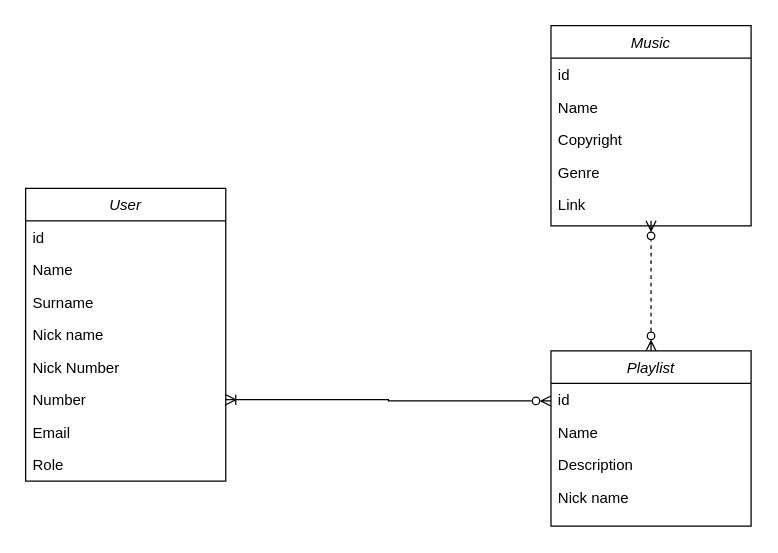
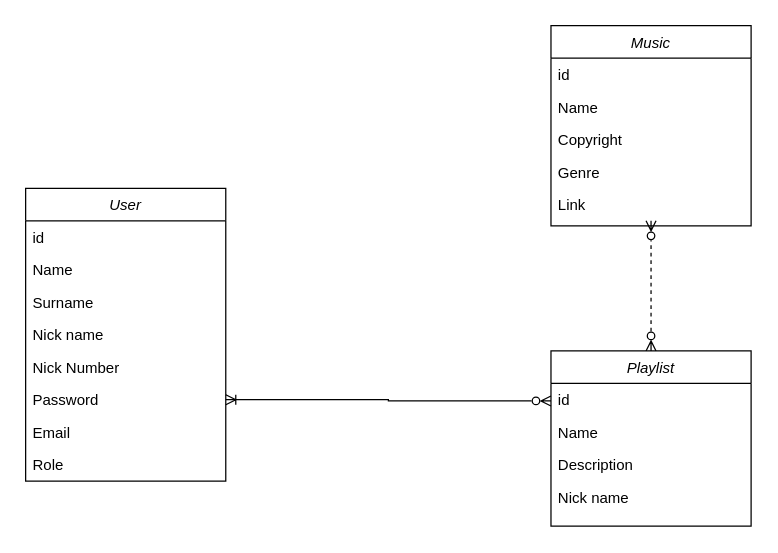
node "Number": label "Number" -> "Password"
